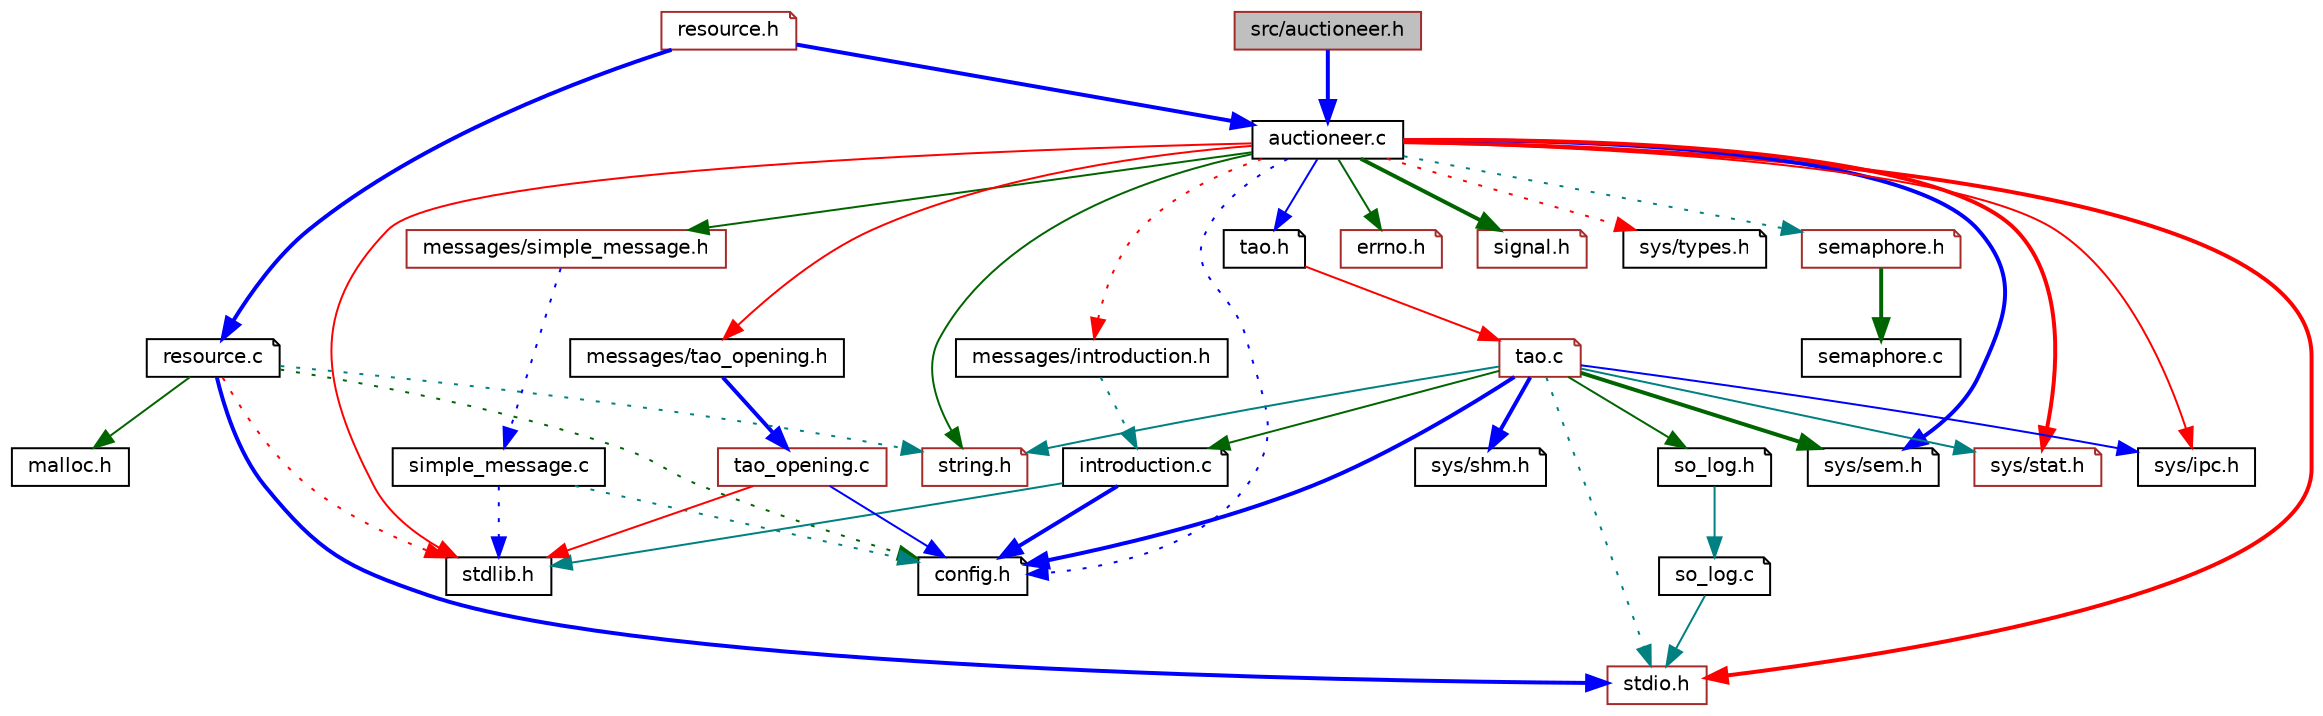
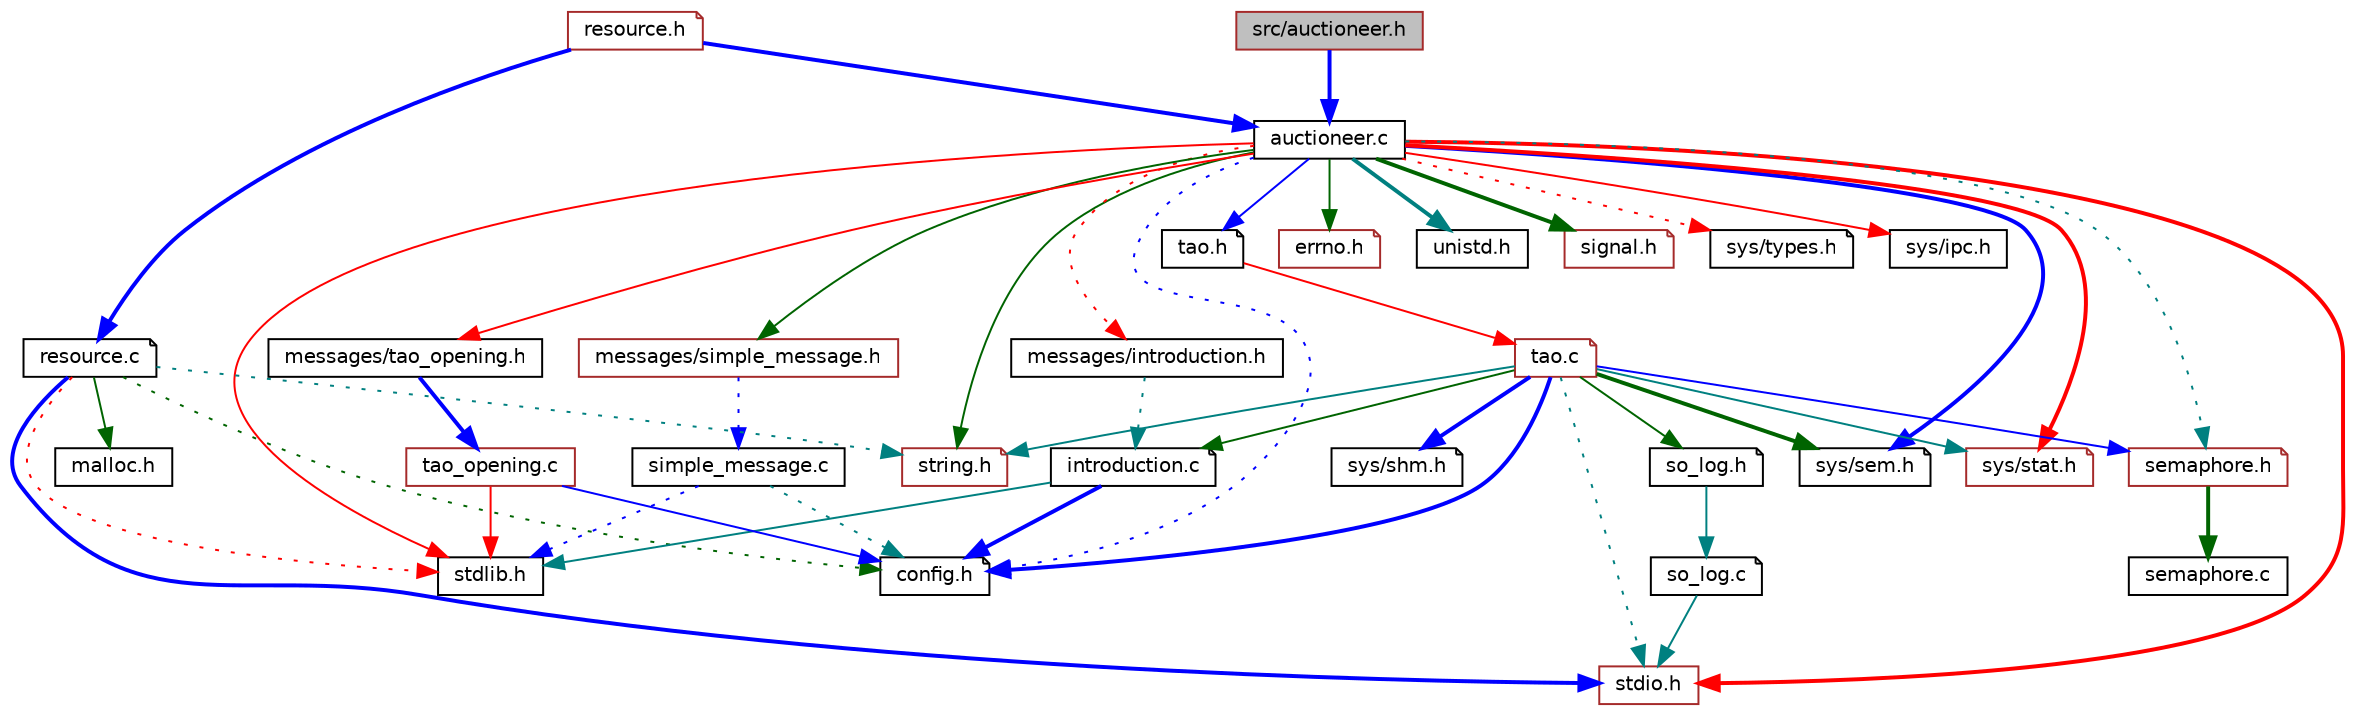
node "unistd.h": added
edge "tao.c" -> "sys/ipc.h": now "tao.c" -> "semaphore.h"
